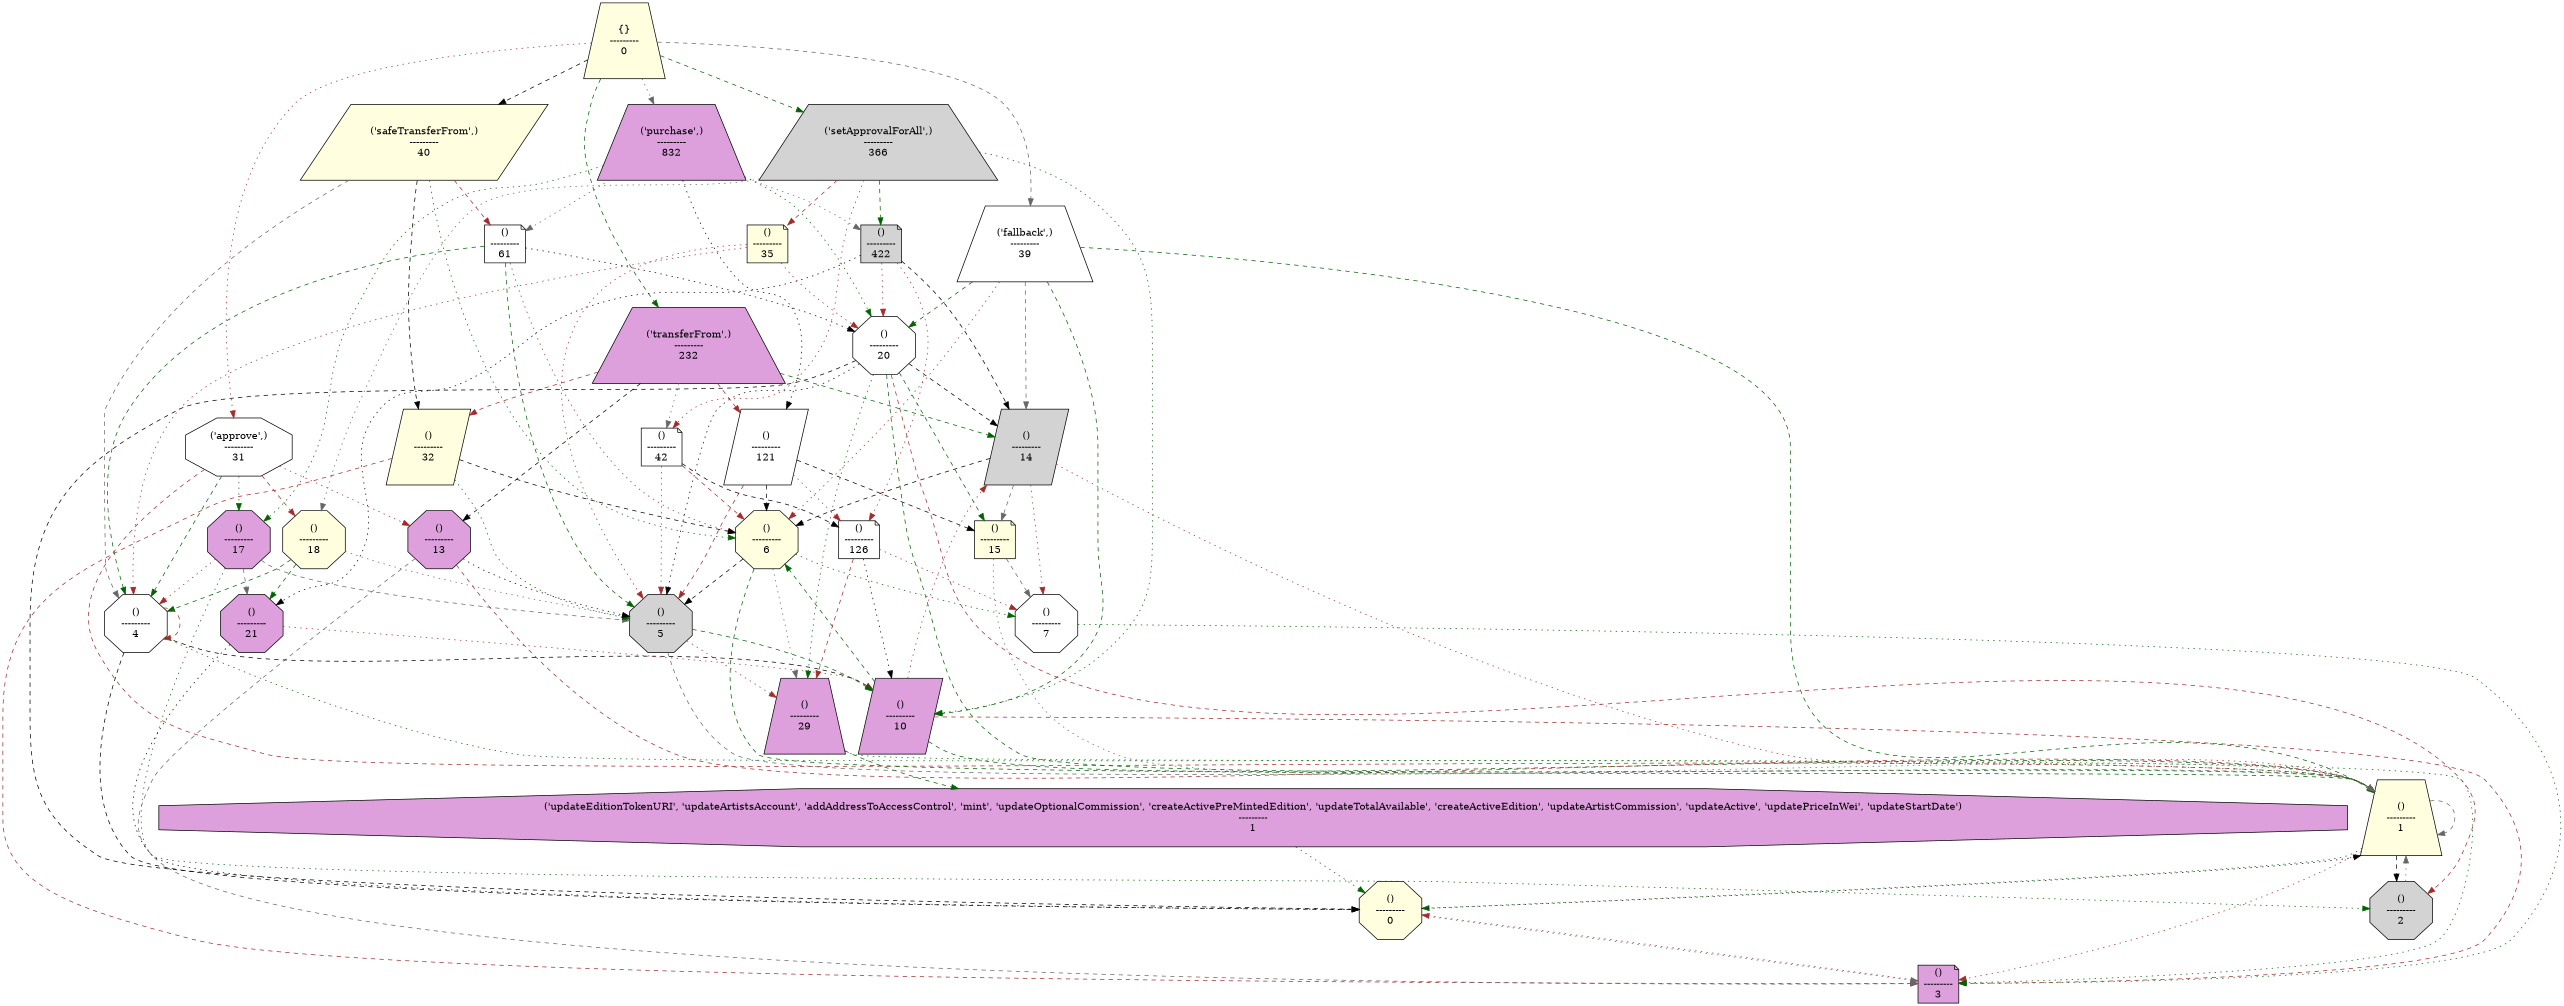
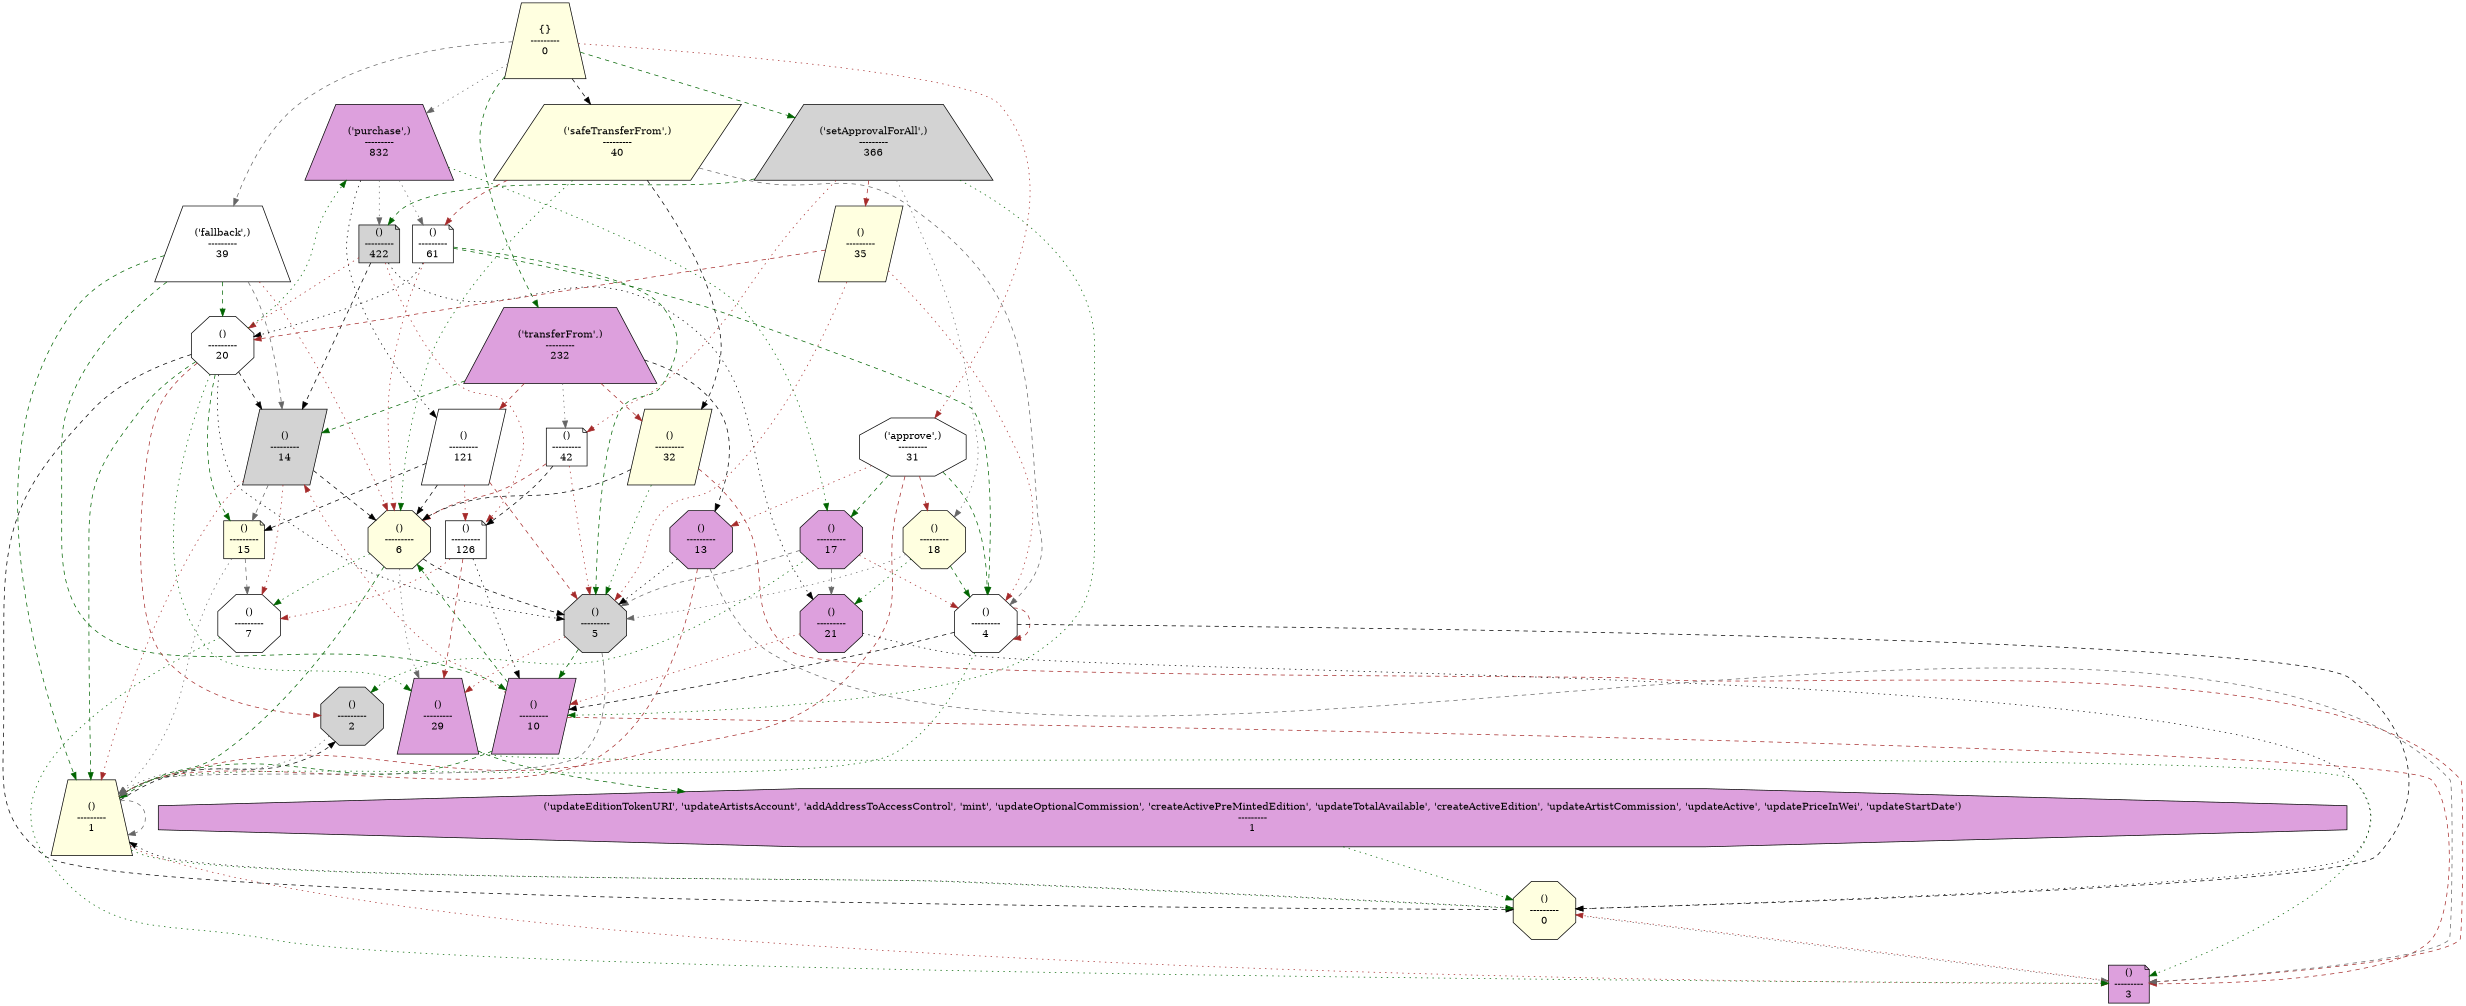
edge "('purchase',) --------- 832" -> "() --------- 20": reversed
node "() --------- 35": shape note -> parallelogram
edge "() --------- 35" -> "() --------- 20": style dotted -> dashed
edge "('approve',) --------- 31" -> "() --------- 17": style dotted -> dashed
edge "() --------- 18" -> "() --------- 21": style dashed -> dotted
